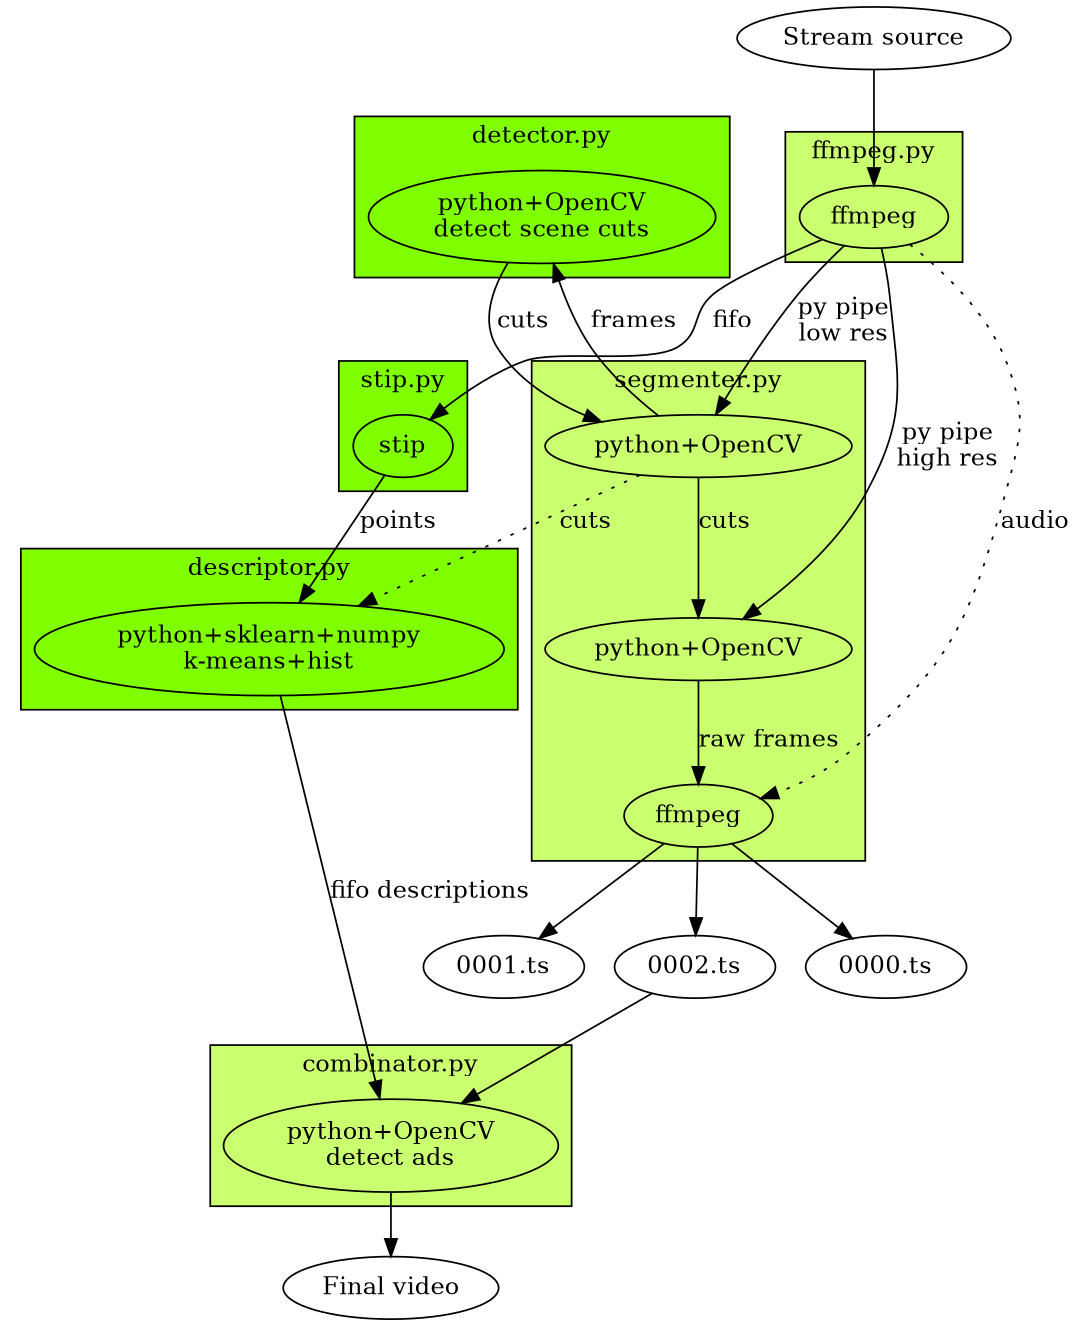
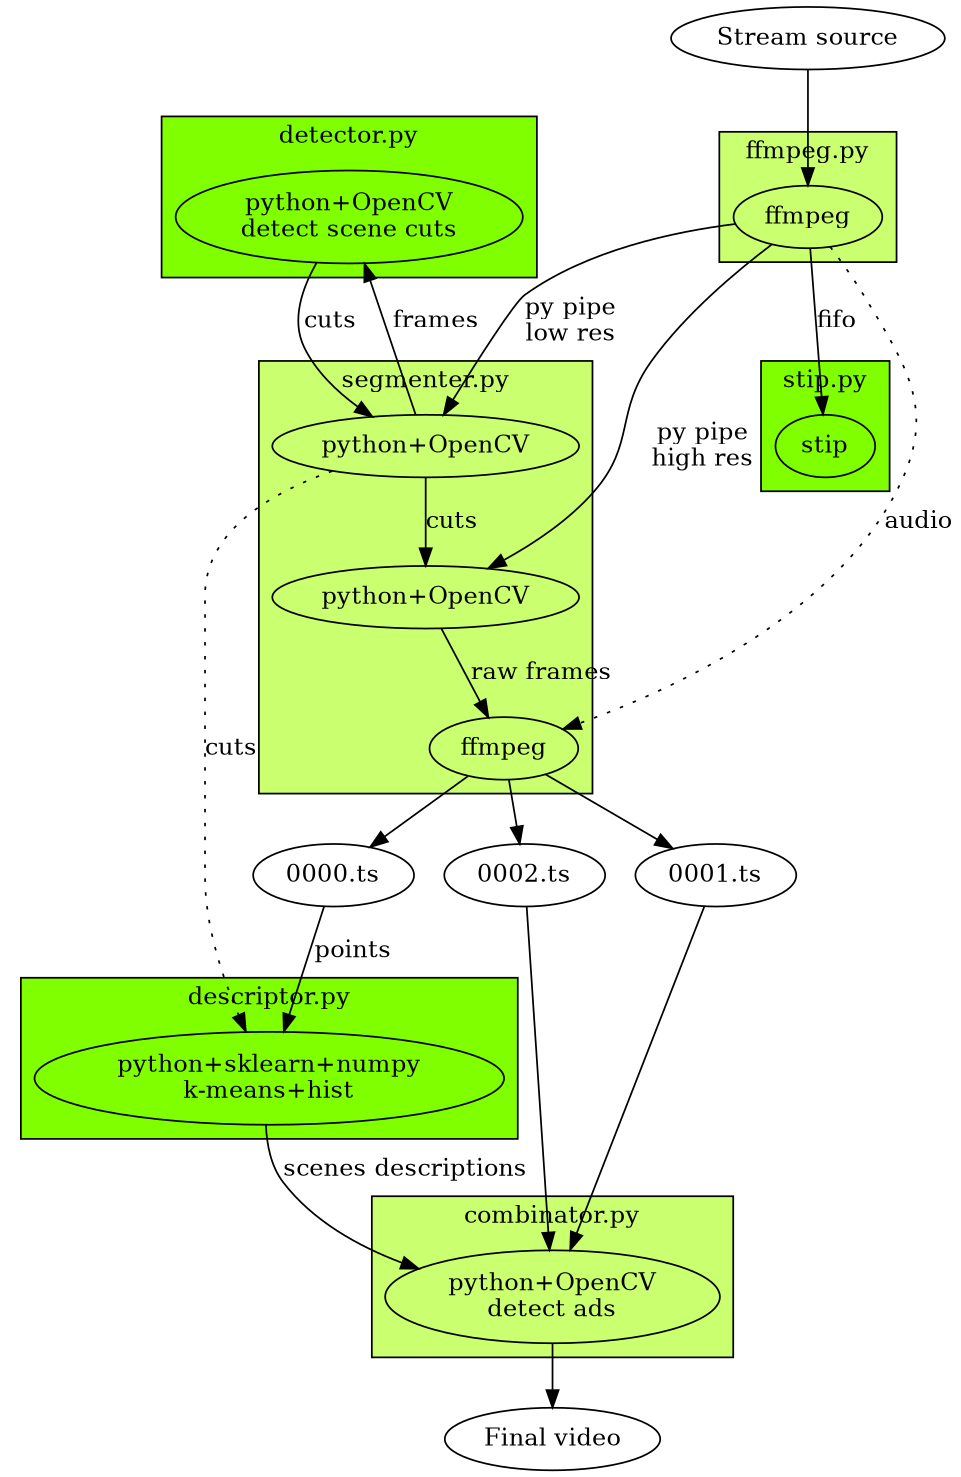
edge "stip" -> "python+sklearn+numpy k-means+hist": now "0000.ts" -> "python+sklearn+numpy k-means+hist"
edge "python+sklearn+numpy k-means+hist" -> "python+OpenCV detect ads": label "fifo descriptions" -> "scenes descriptions"
edge "0001.ts" -> "python+OpenCV detect ads": added
